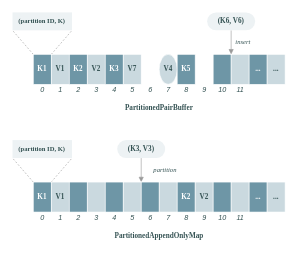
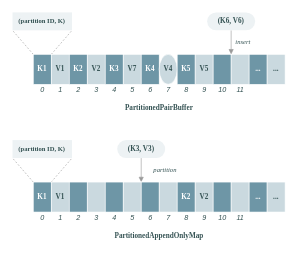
node "K4": added
node "V5": added
